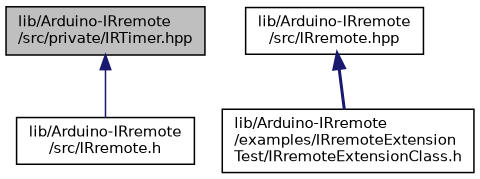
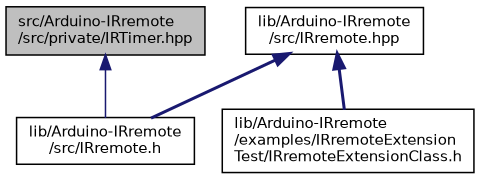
node "lib/Arduino-IRremote /src/private/IRTimer.hpp": label "lib/Arduino-IRremote /src/private/IRTimer.hpp" -> "src/Arduino-IRremote /src/private/IRTimer.hpp"
edge "lib/Arduino-IRremote /src/IRremote.h" -> "lib/Arduino-IRremote /src/IRremote.hpp": added
